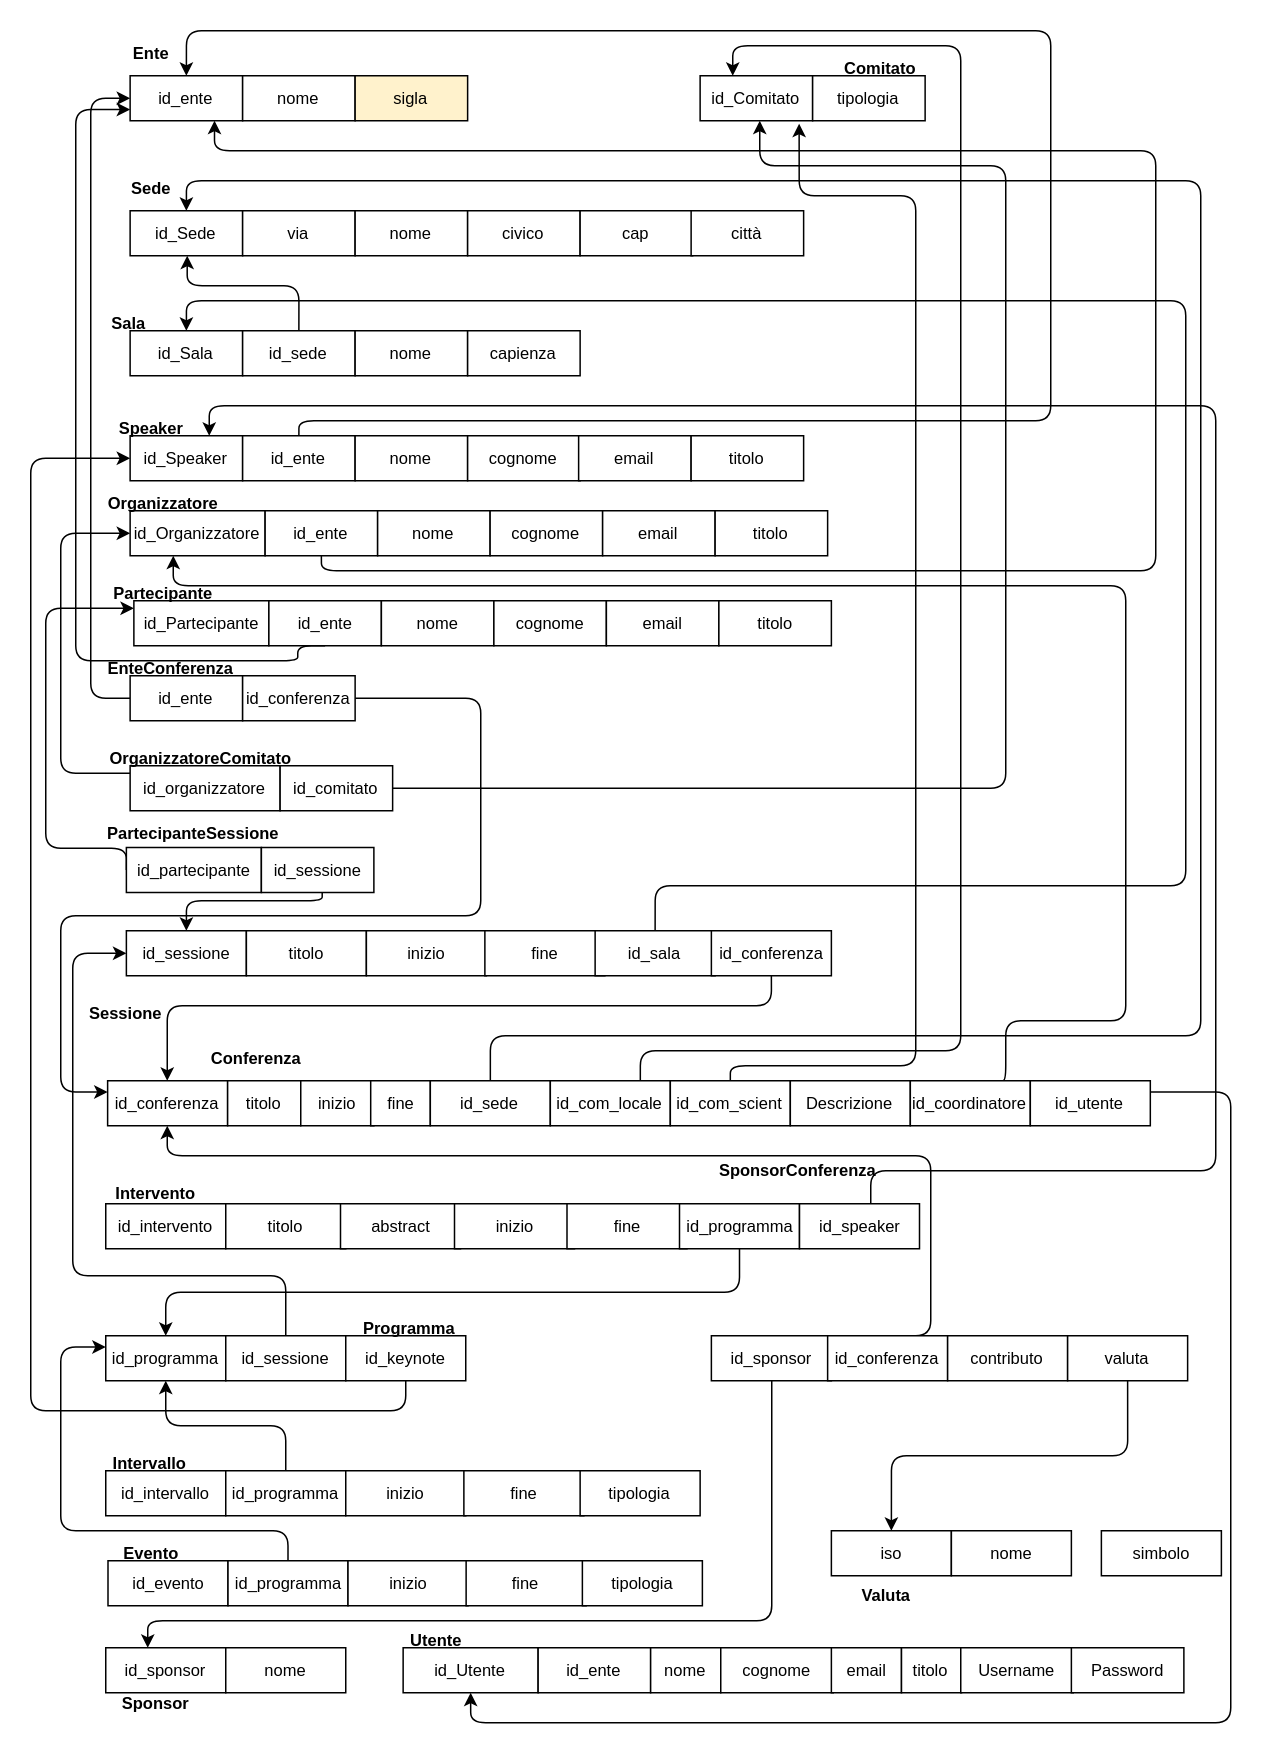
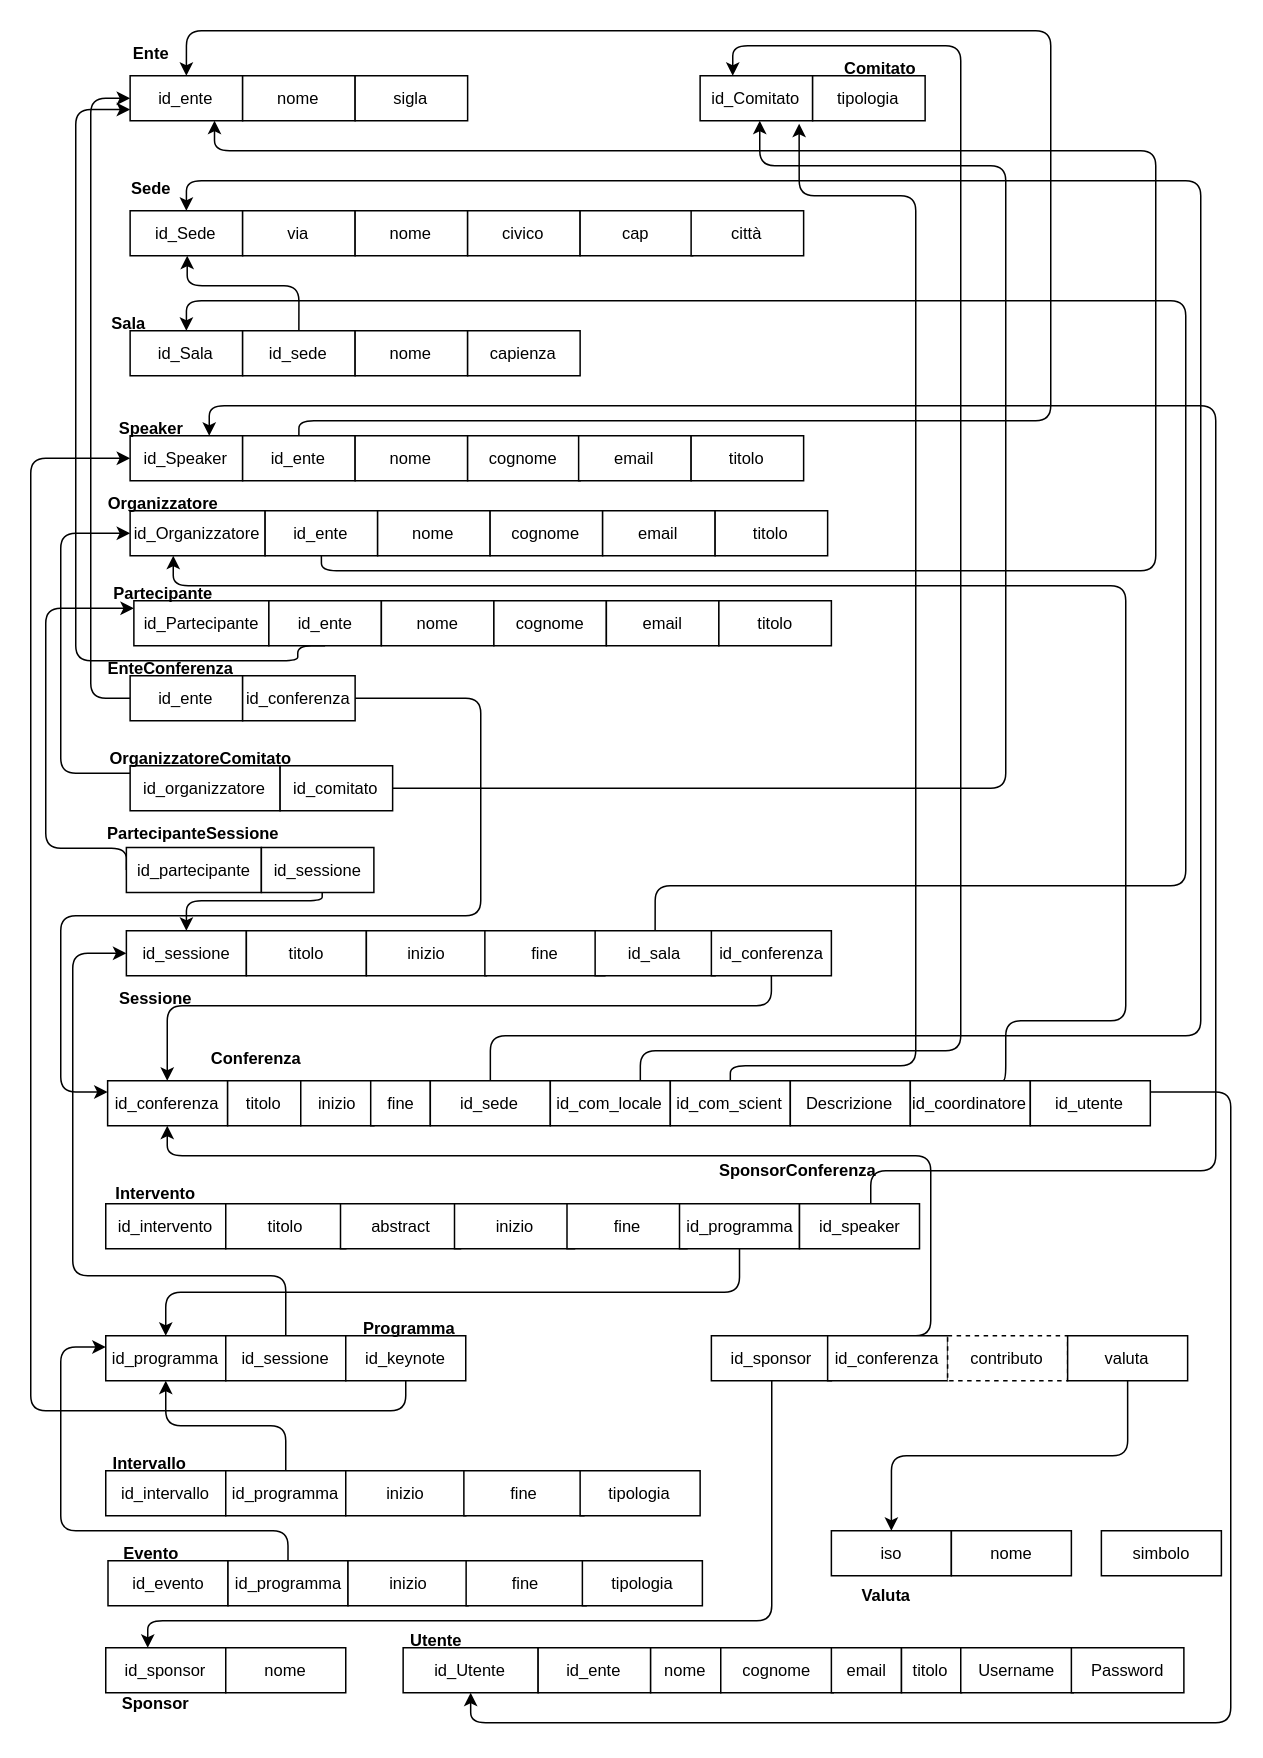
node "sigla": fillcolor #fff2cc -> #ffffff
node "Sessione": moved (125, 1013) -> (155, 998)
node "contributo": style solid -> dashed
